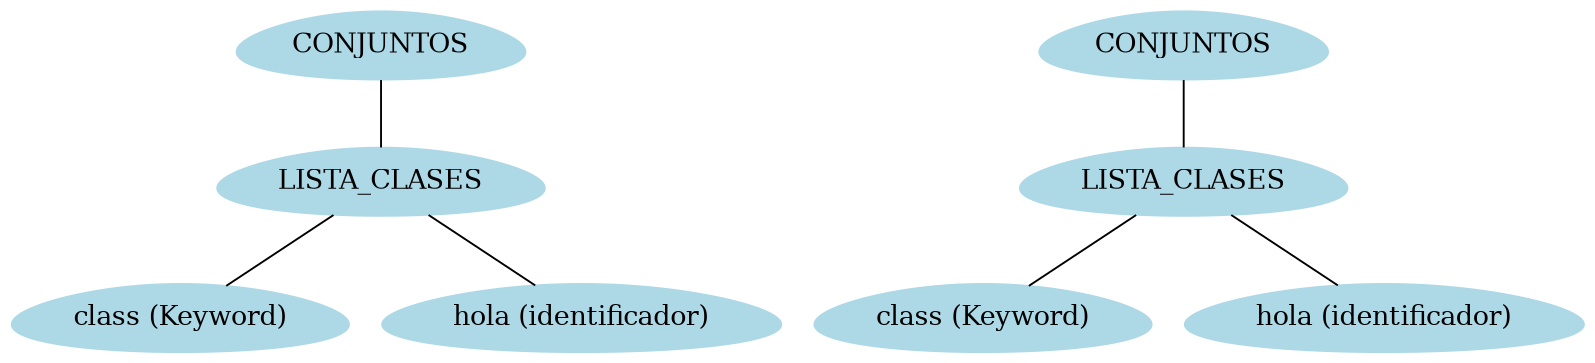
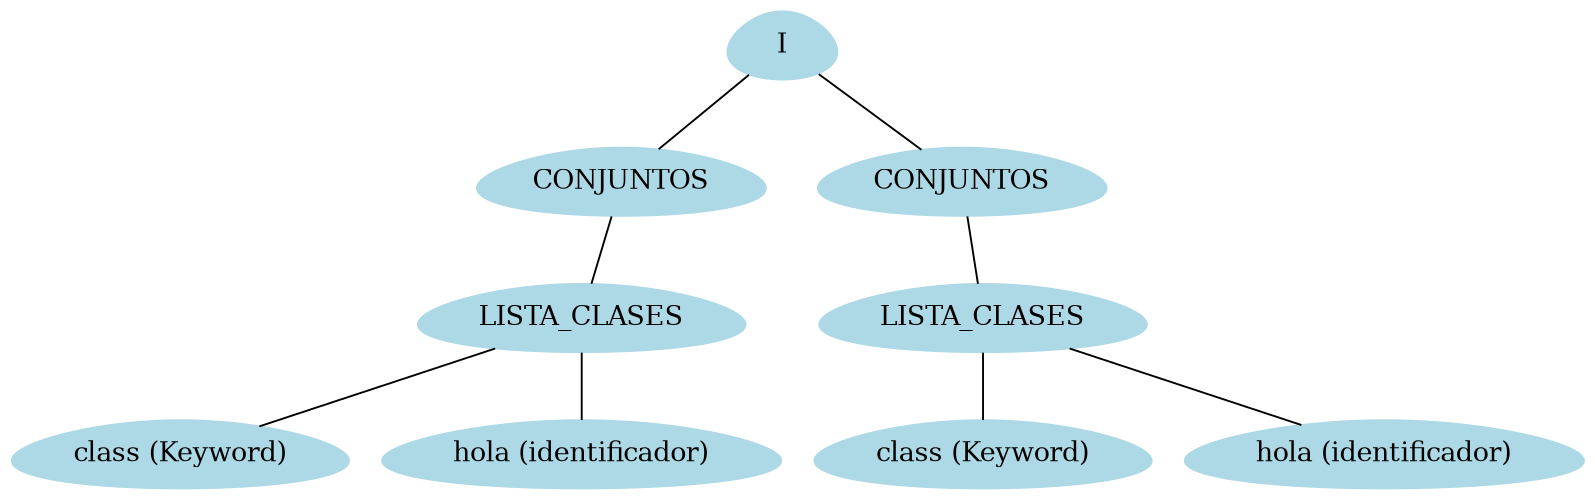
node "I": added
